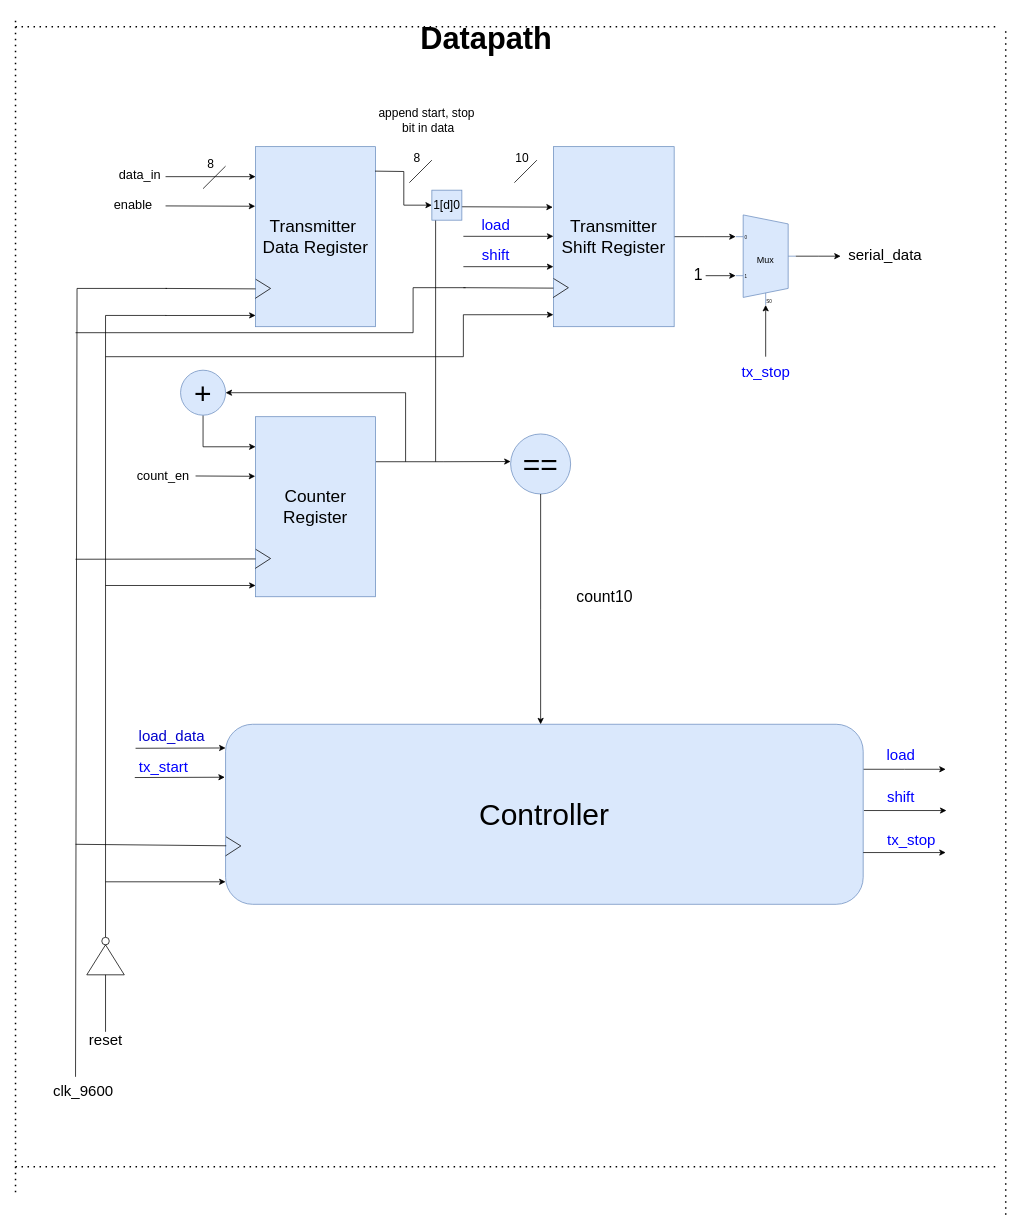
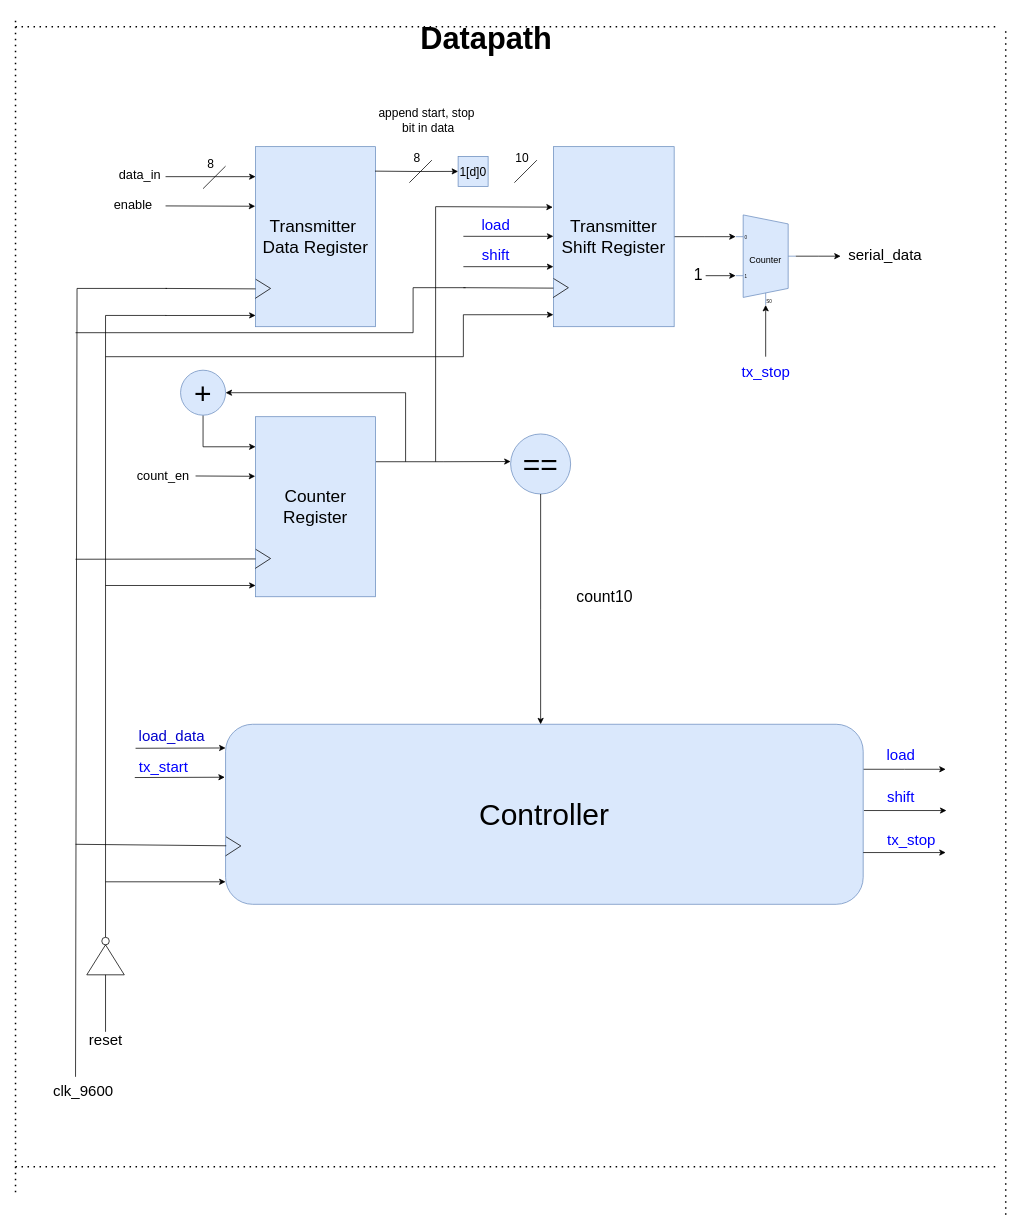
node "1[d]0": moved (447, 205) -> (473, 171)
node "Mux": label "Mux" -> "Counter"
